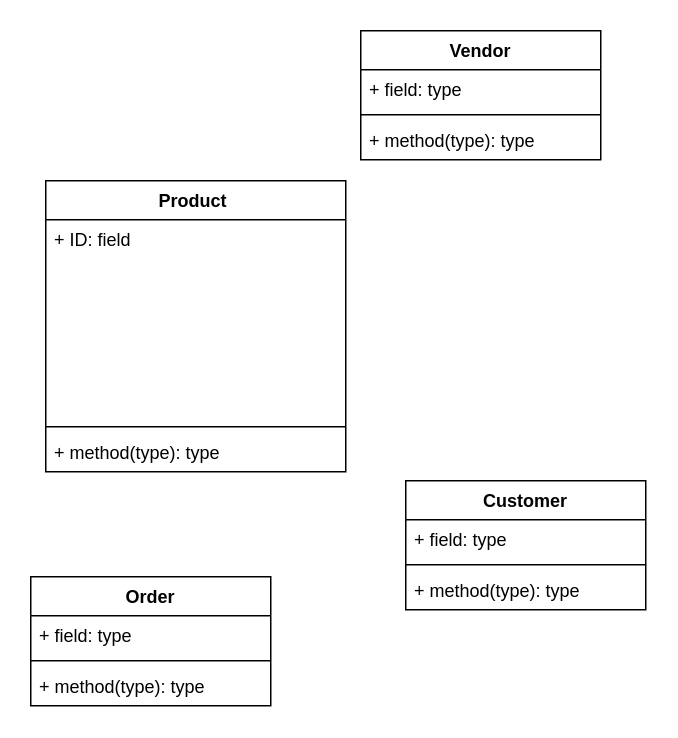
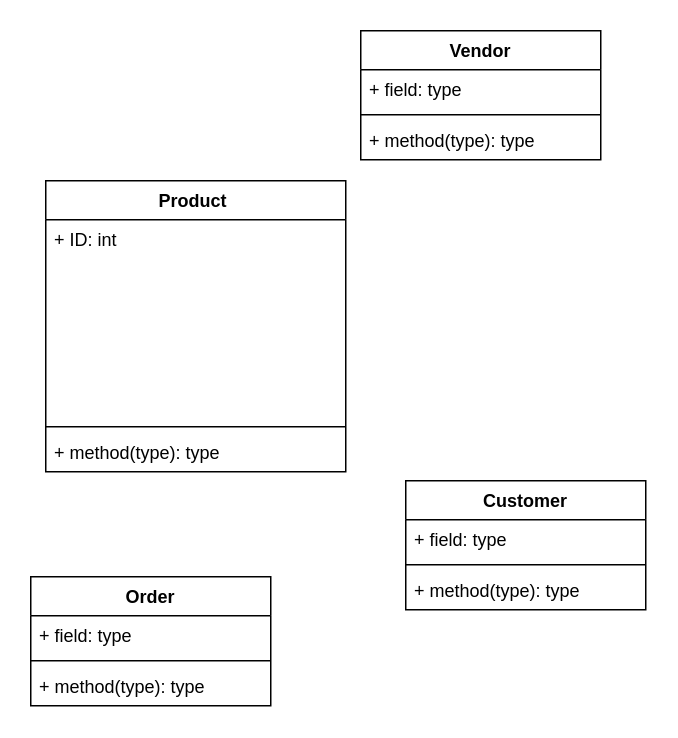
node "+ ID: field": label "+ ID: field" -> "+ ID: int"
